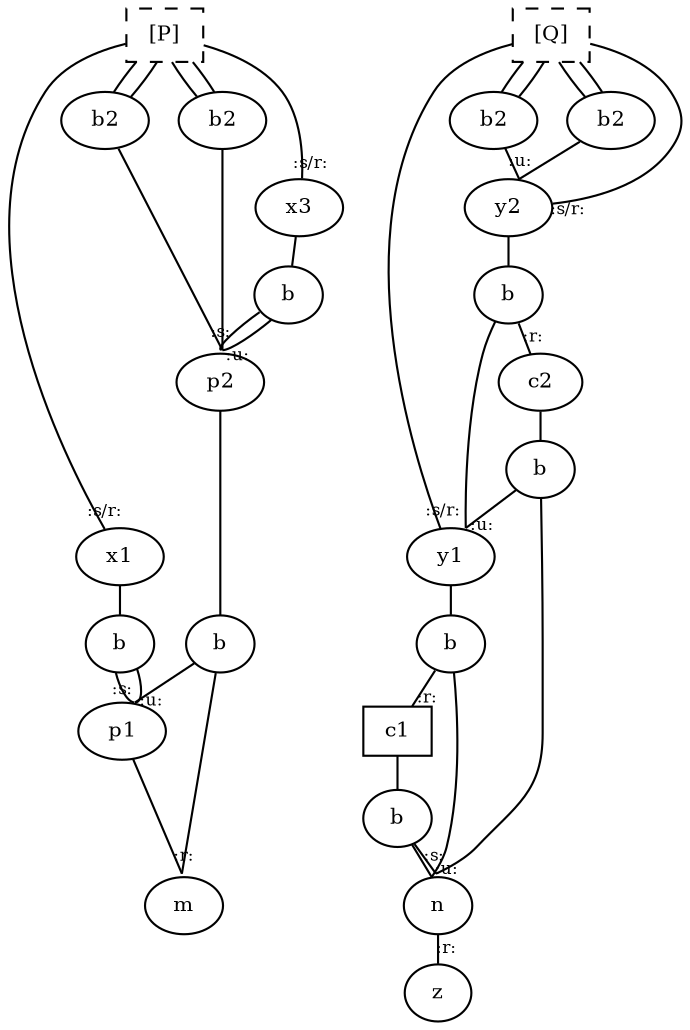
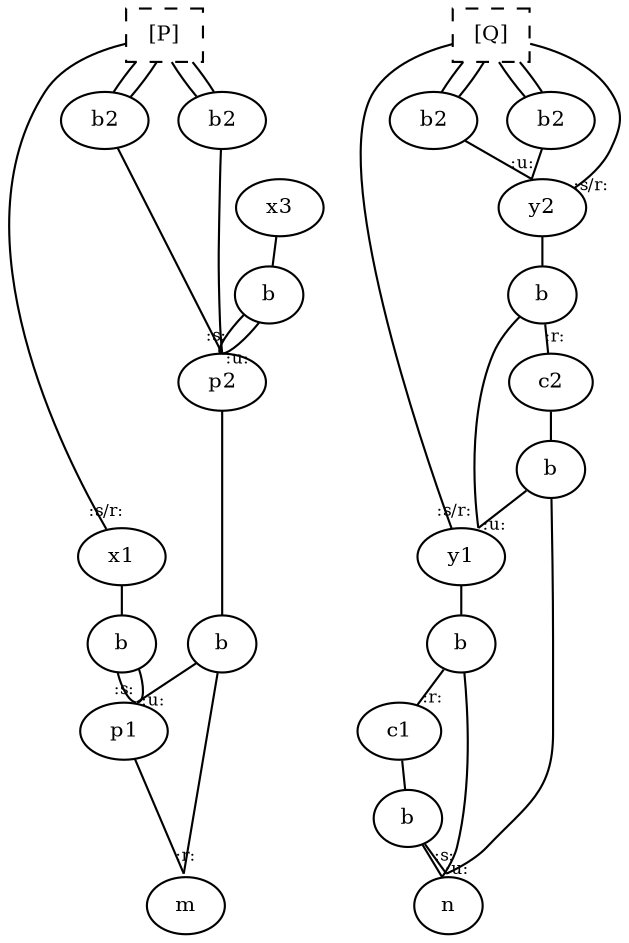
edge "[P]" -- "x3": removed
node "c1": shape box -> ellipse
node "z": removed
